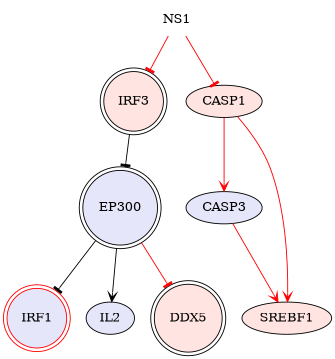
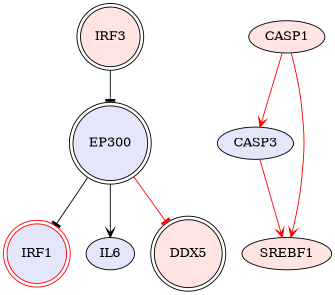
node "NS1": removed
node "IL2": label "IL2" -> "IL6"
